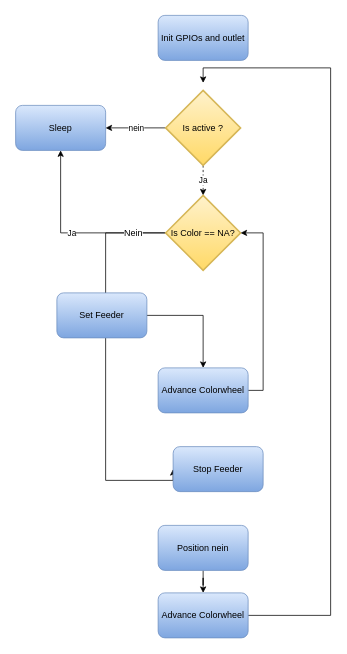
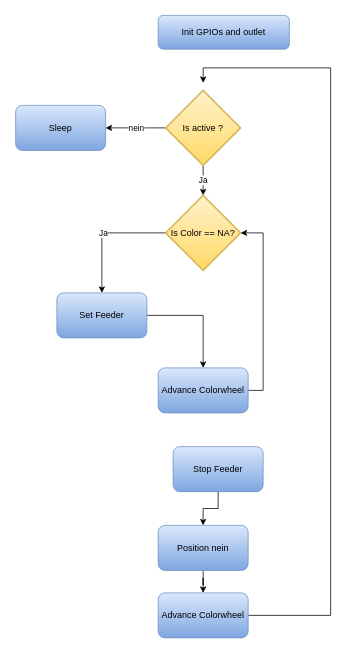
node "Init GPIOs and outlet": size 90x45 -> 131x34
edge "Is active ?" -> "Is Color == NA?": style dashed -> solid
edge "Is Color == NA?" -> "Sleep": now "Is Color == NA?" -> "Set Feeder"
edge "Is Color == NA?" -> "Stop Feeder": removed, label "Nein"
edge "Stop Feeder" -> "Position nein": added
